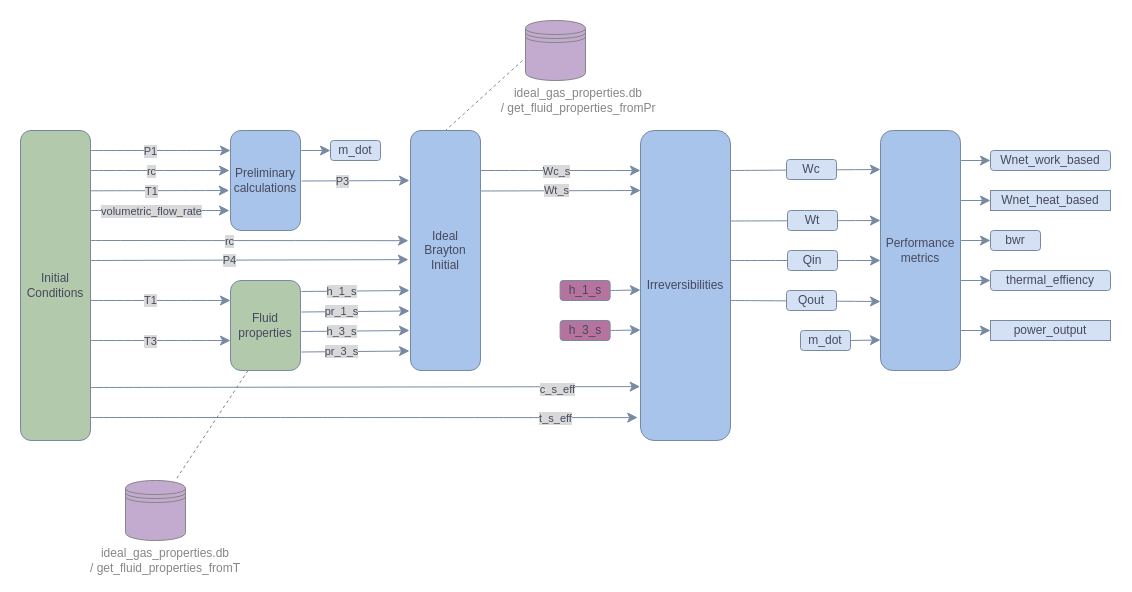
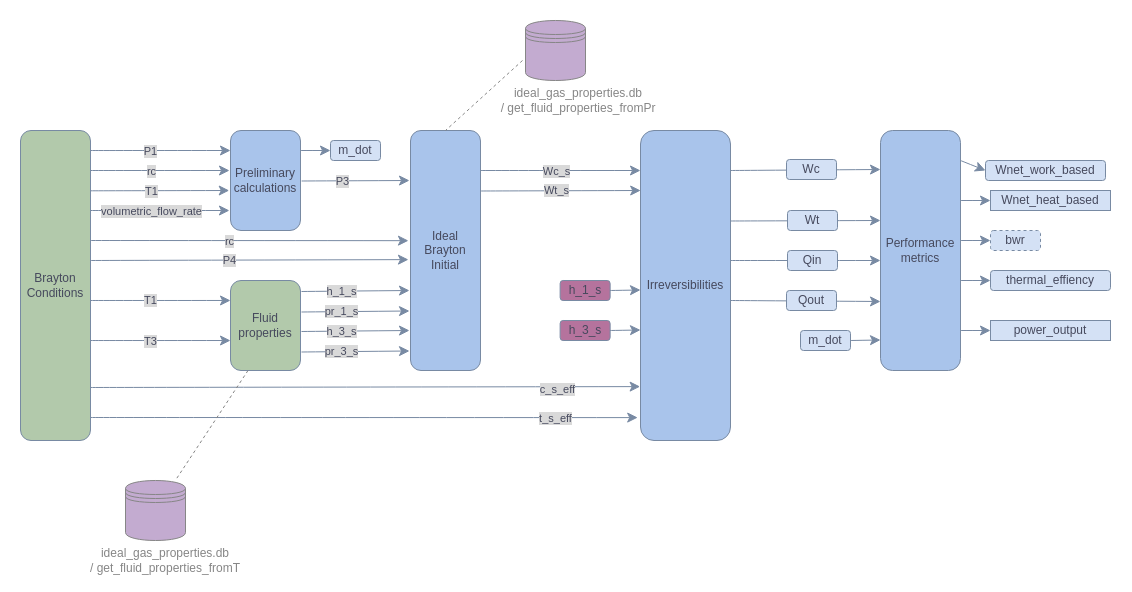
node "Wnet_work_based": moved (1051, 161) -> (1046, 171)
node "bwr": style solid -> dashed
node "Initial Conditions": label "Initial Conditions" -> "Brayton Conditions"
